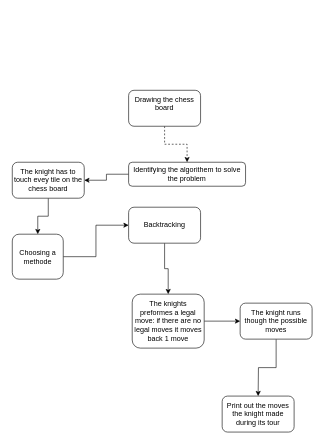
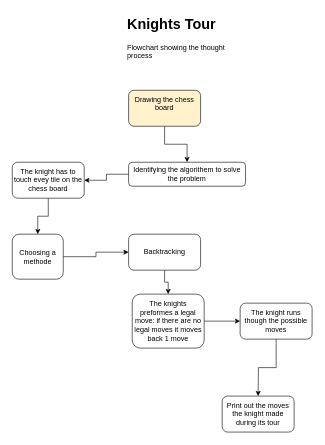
node "Knights TourFlowchart showing the thought process": added
node "Drawing the chess board": fillcolor #ffffff -> #fff2cc
edge "Drawing the chess board" -> "Identifying the algorithem to solve the problem": style dashed -> solid
node "Backtracking": moved (165, 225) -> (165, 252)
